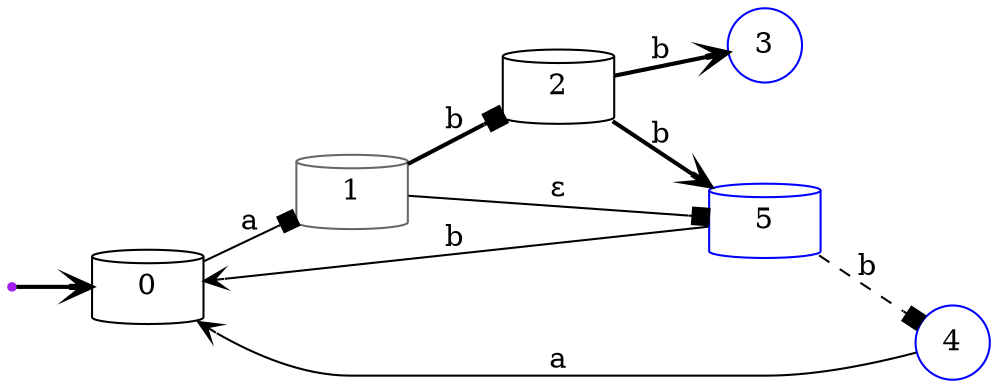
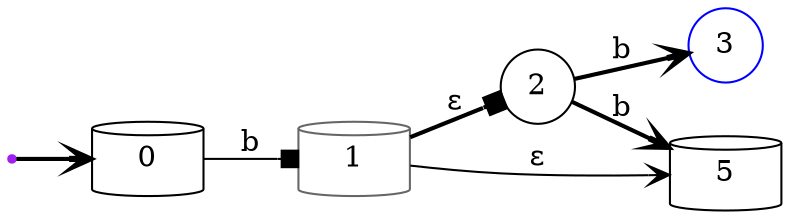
node "2": shape cylinder -> circle
edge "1" -> "2": label "b" -> "ε"
edge "1" -> "5": arrowhead box -> vee
node "5": color blue -> black
edge "0" -> "1": label "a" -> "b"
edge "5" -> "0": removed, label "b"
node "4": removed
